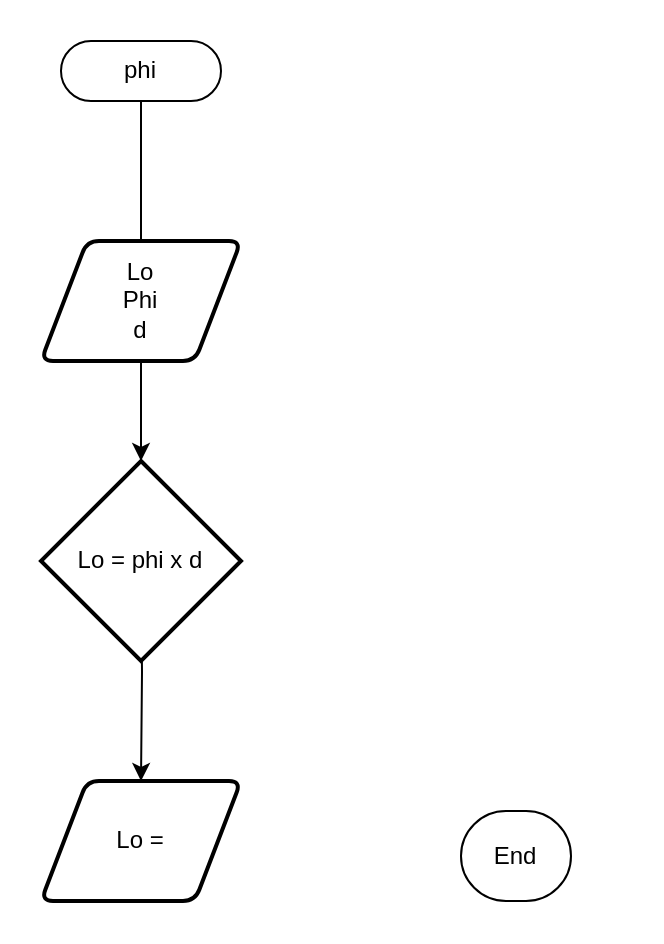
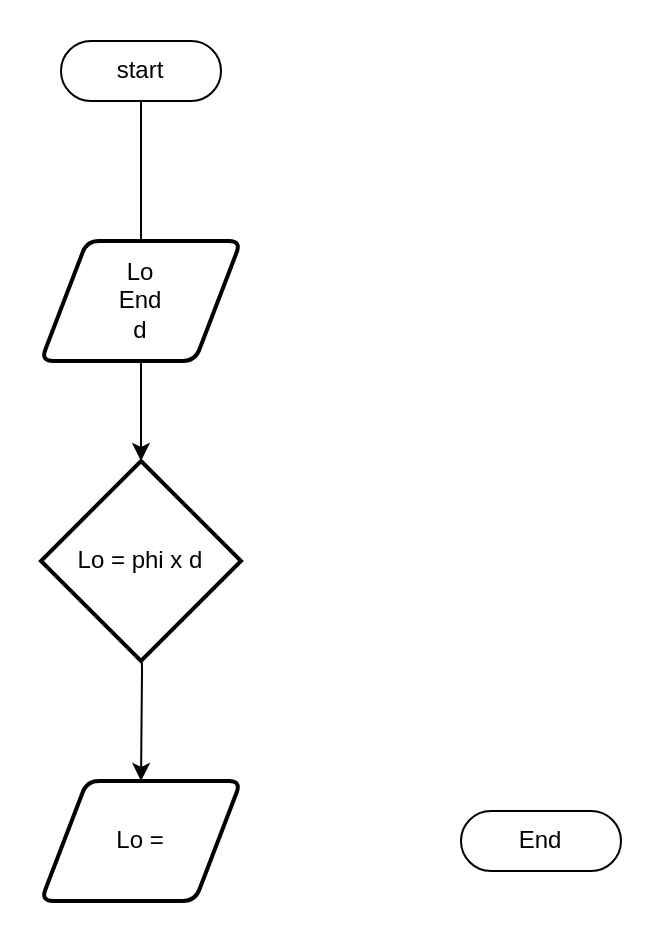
node "phi": label "phi" -> "start"
node "Lo Phi d": label "Lo Phi d" -> "Lo End d"
node "End": size 110x90 -> 160x60
